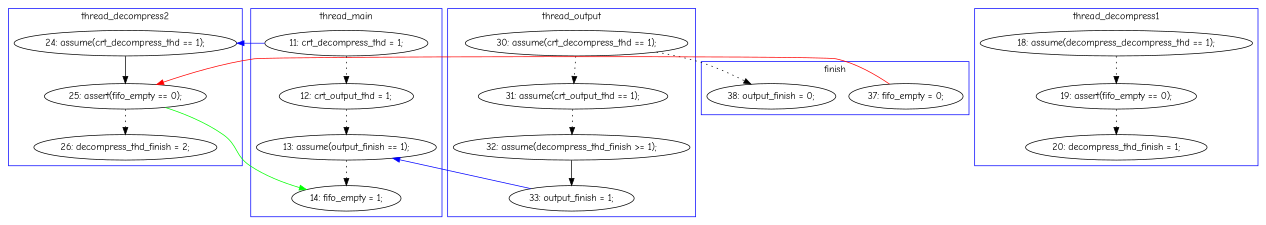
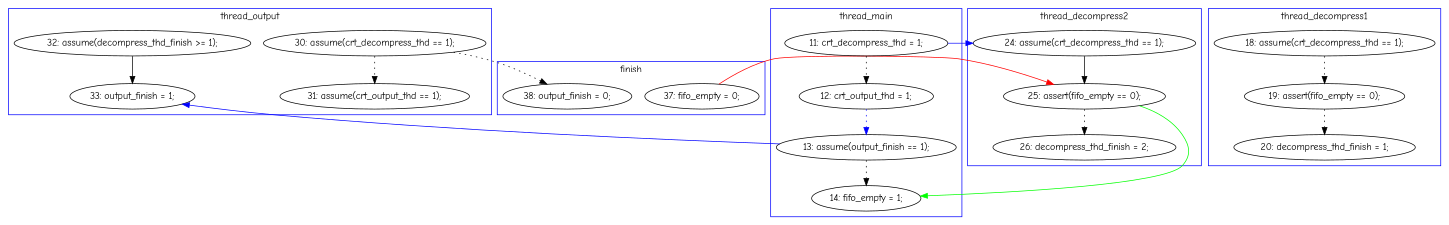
node "18: assume(decompress_decompress_thd == 1);": label "18: assume(decompress_decompress_thd == 1);" -> "18: assume(crt_decompress_thd == 1);"
edge "12: crt_output_thd = 1;" -> "13: assume(output_finish == 1);": color black -> Blue
edge "31: assume(crt_output_thd == 1);" -> "32: assume(decompress_thd_finish >= 1);": removed
edge "33: output_finish = 1;" -> "13: assume(output_finish == 1);": reversed
